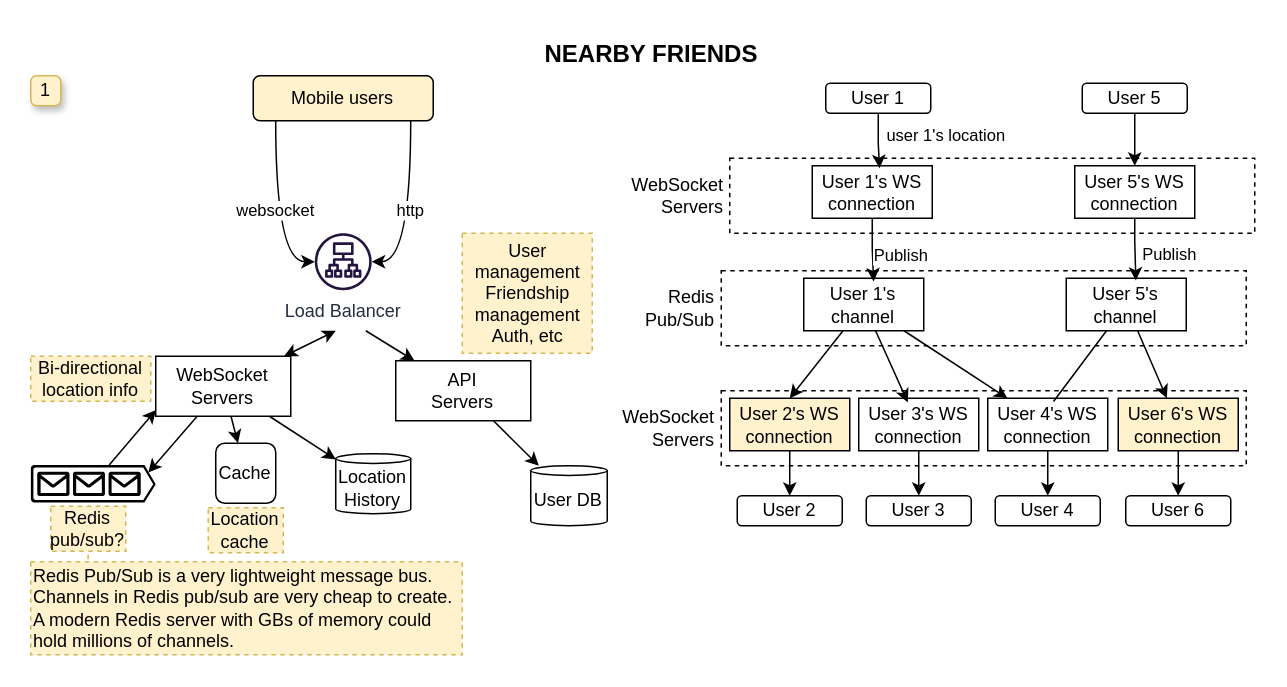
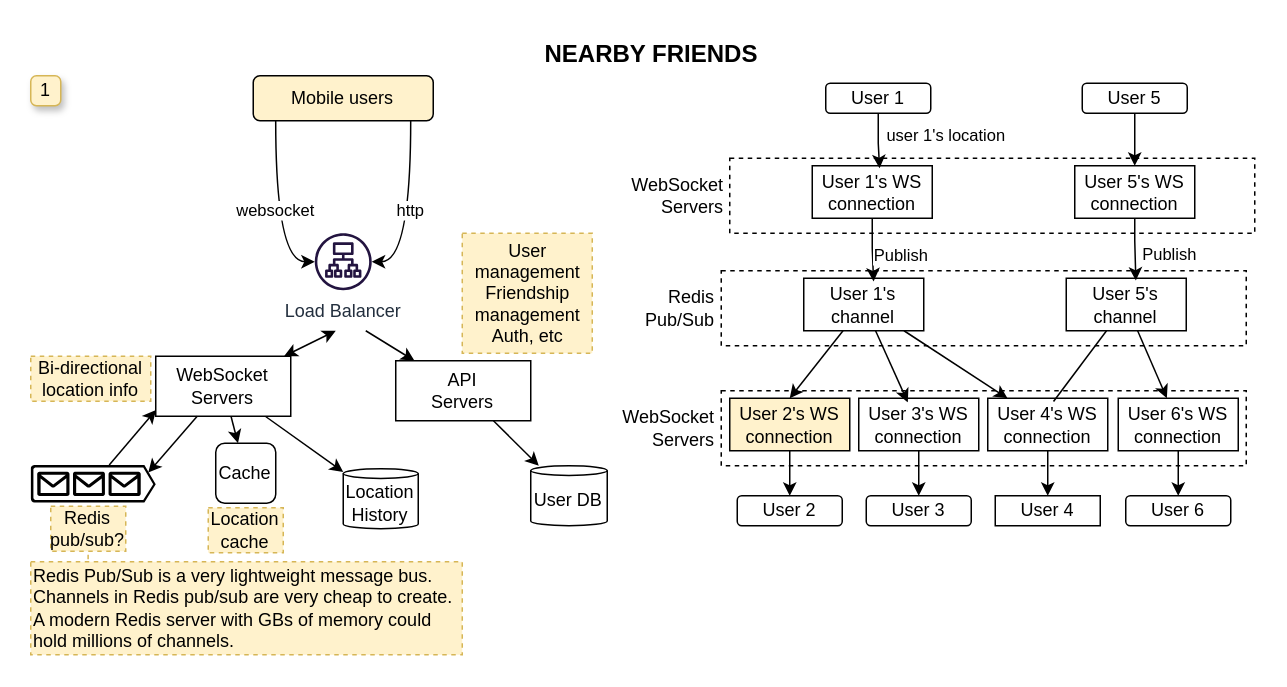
node "User 6's WS connection": fillcolor #fff2cc -> #ffffff
node "Location History": moved (373, 484) -> (381, 499)
node "User 4": shape rounded rectangle -> rectangle
